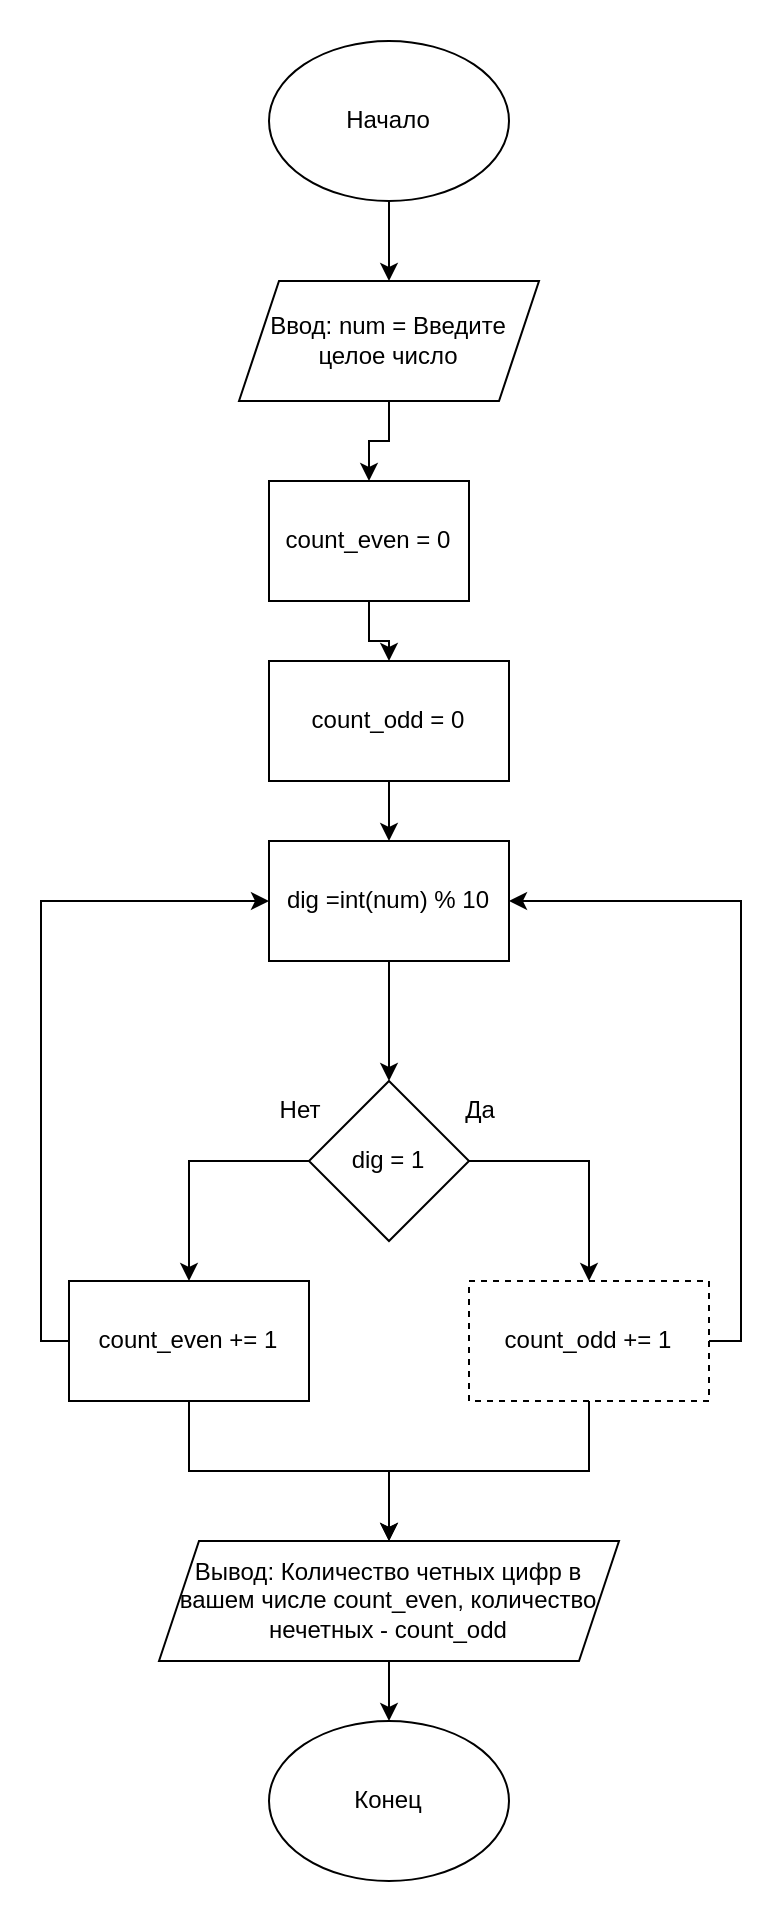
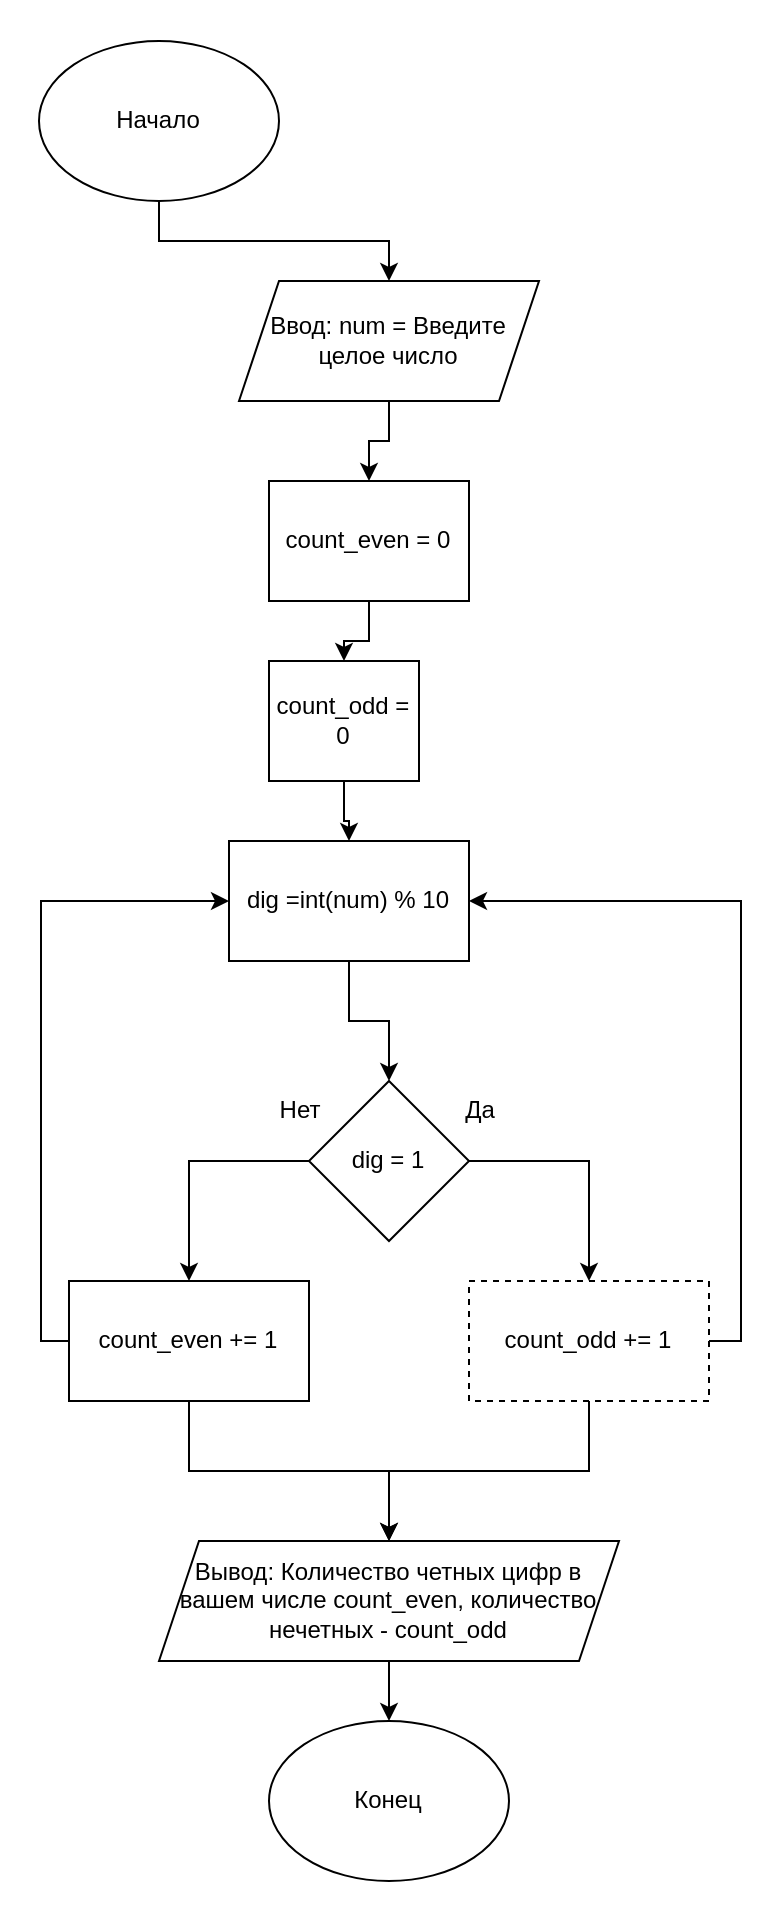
node "Начало": moved (389, 121) -> (159, 121)
node "count_odd = 0": size 240x120 -> 150x120
node "dig =int(num) % 10": moved (389, 901) -> (349, 901)
